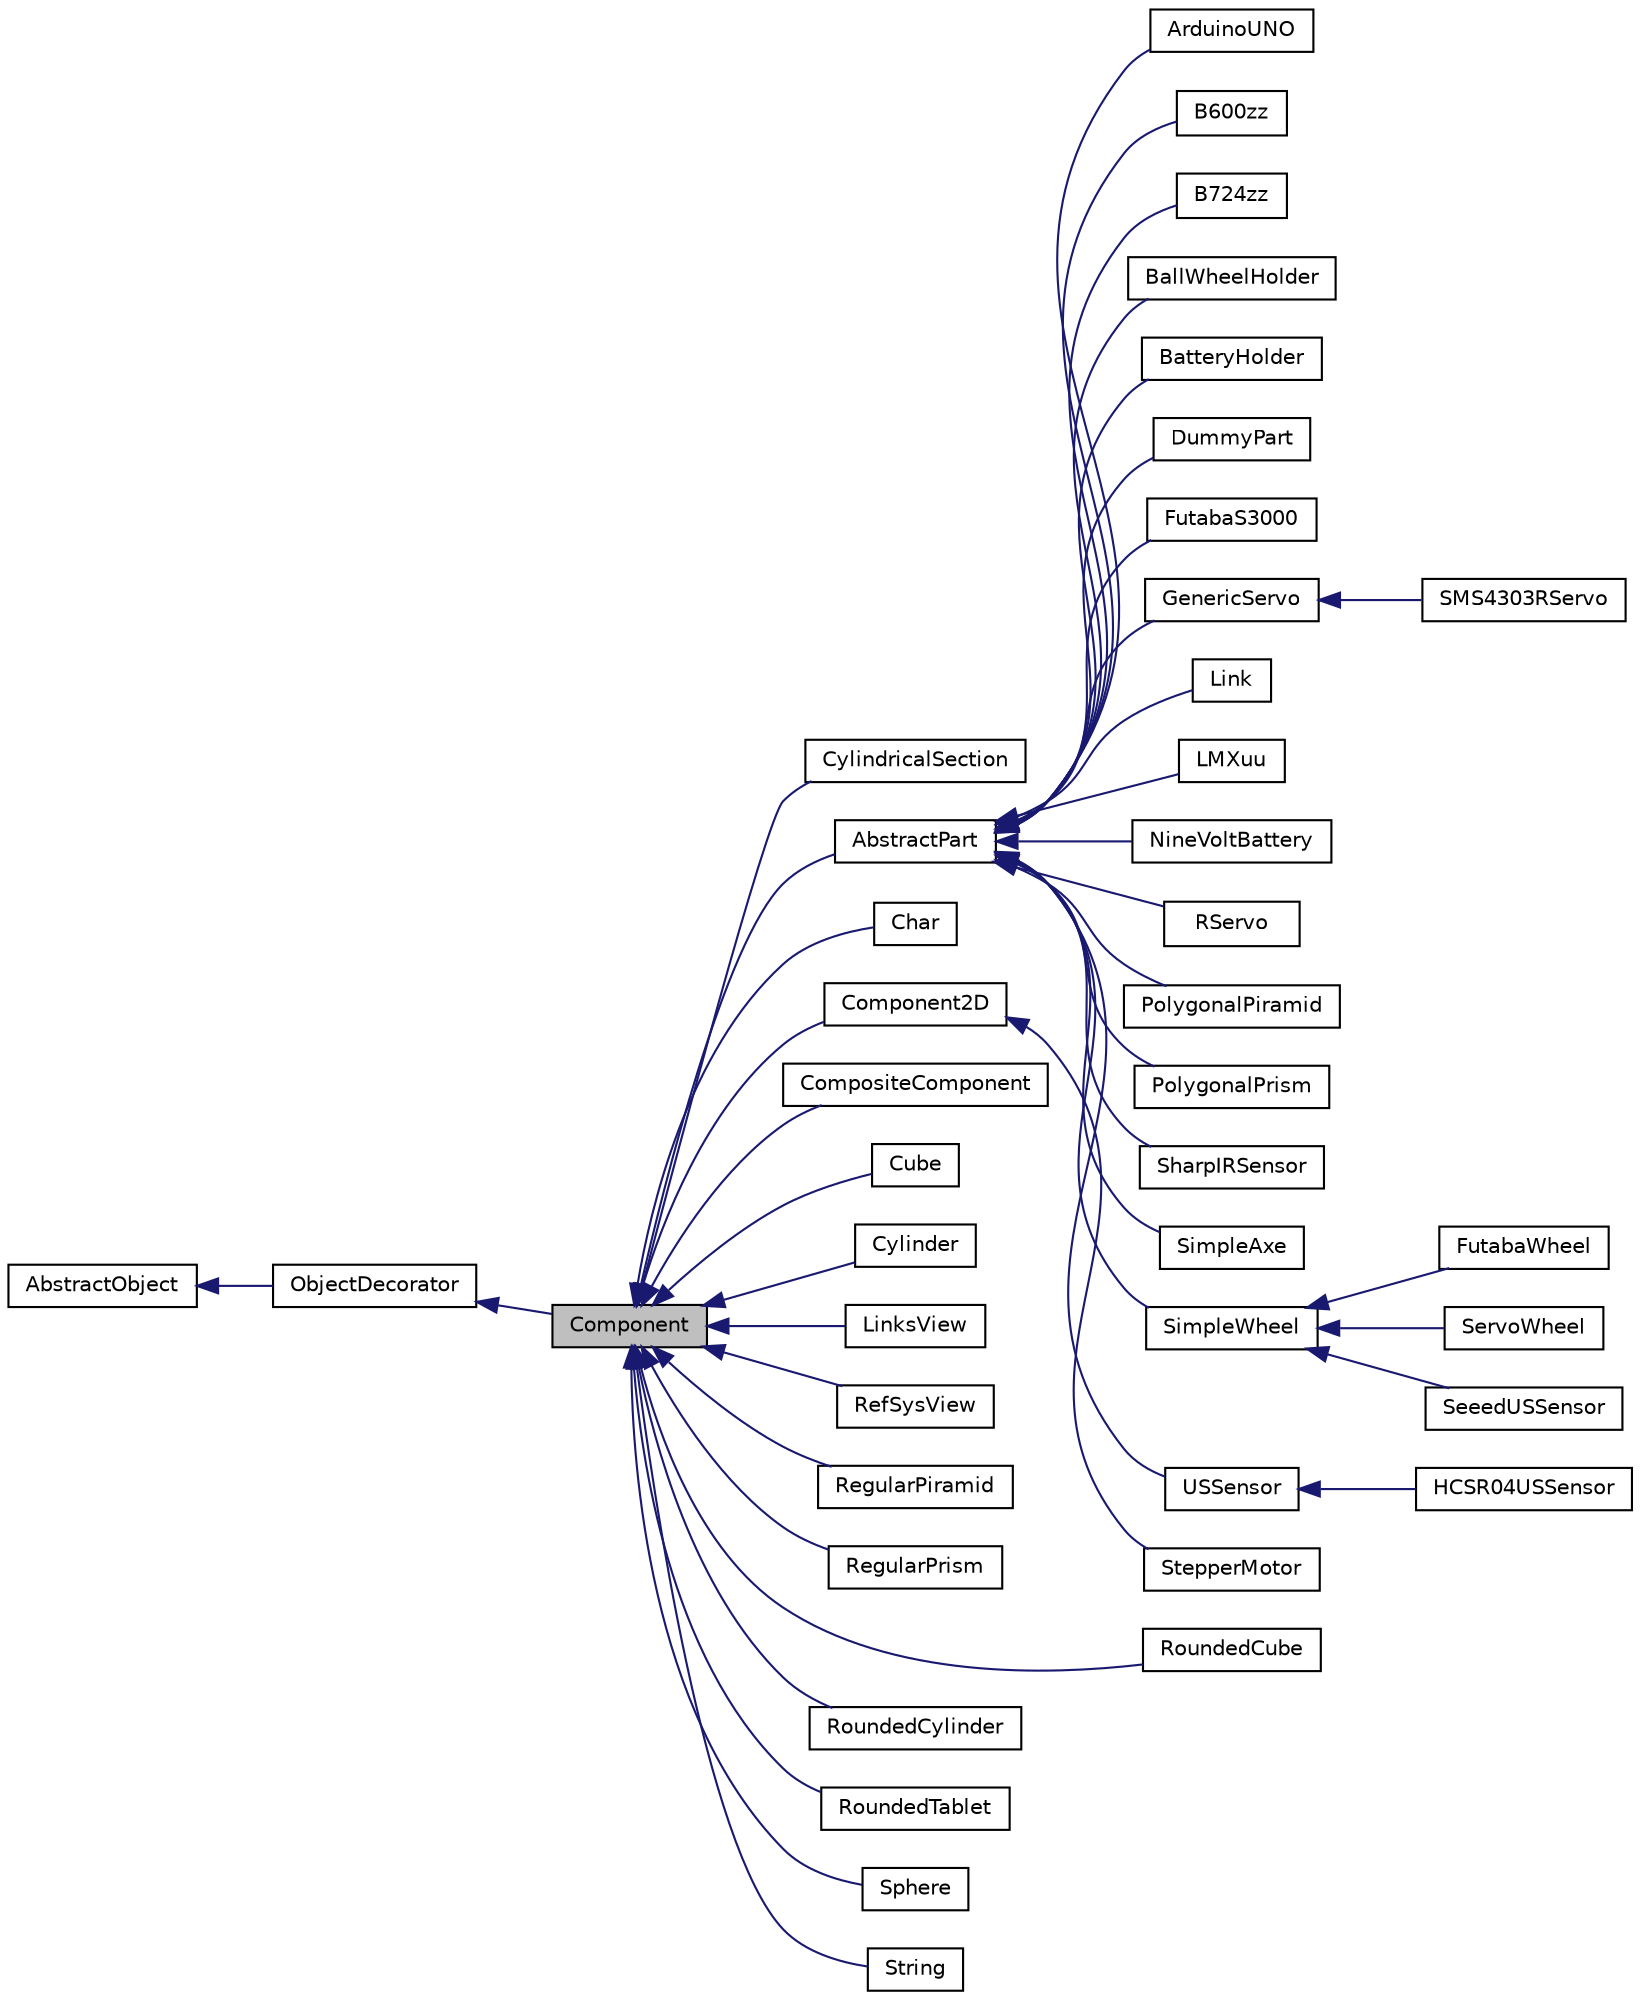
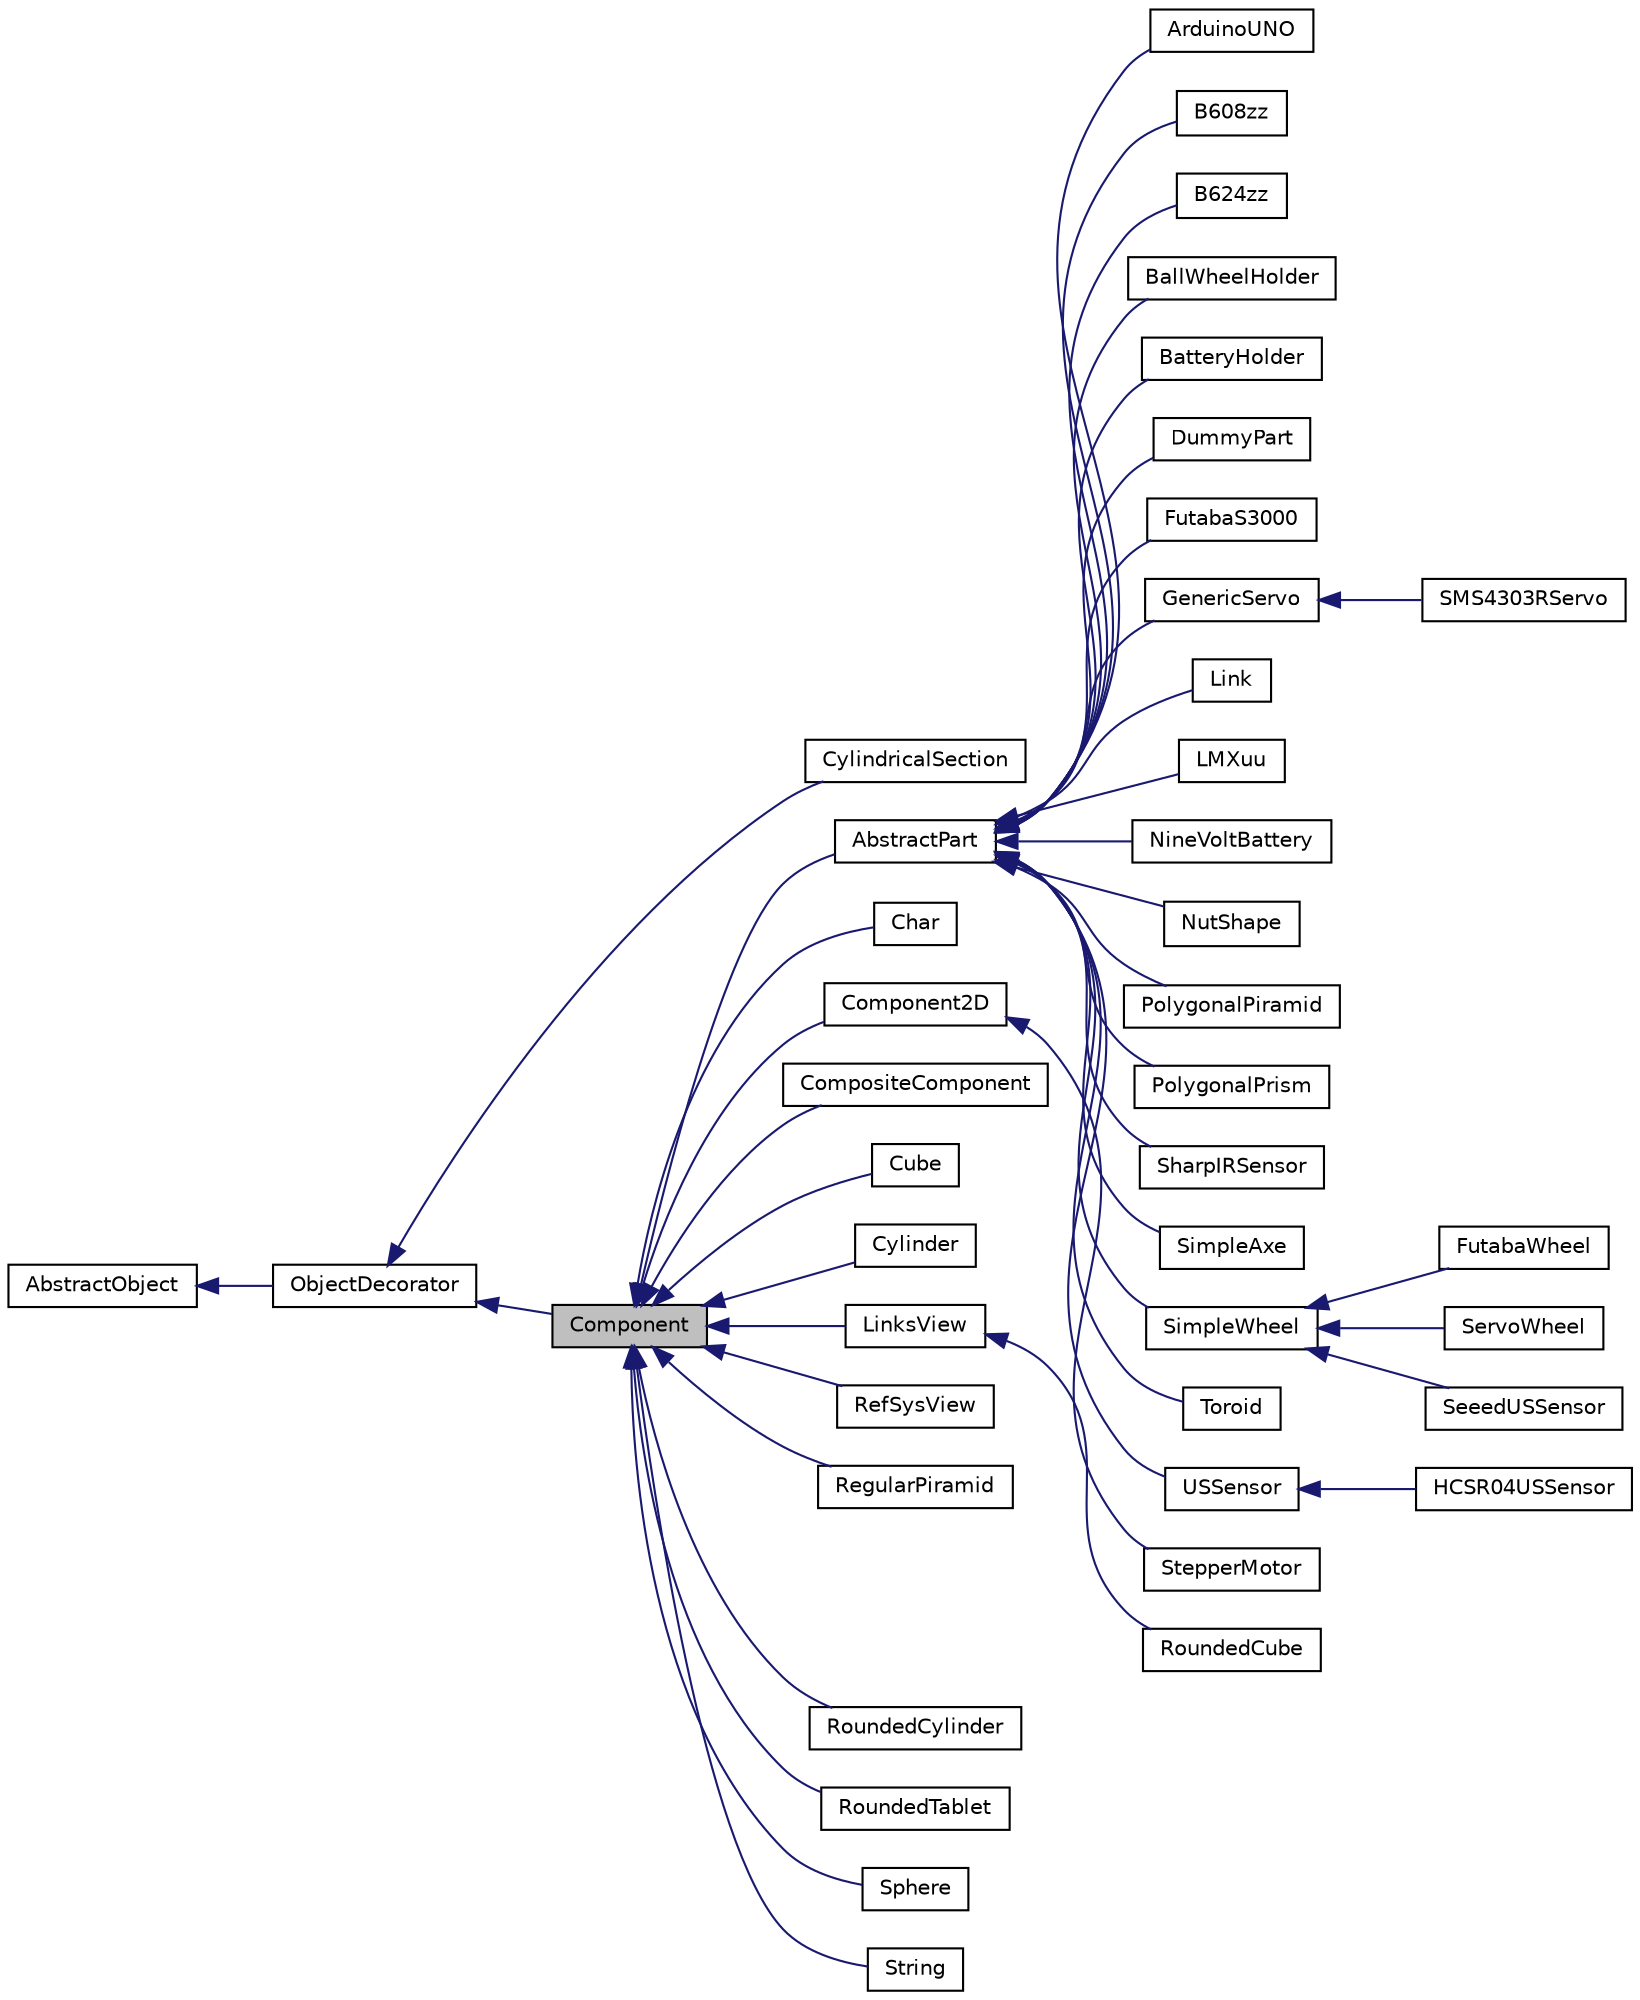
node "B600zz": label "B600zz" -> "B608zz"
node "B724zz": label "B724zz" -> "B624zz"
edge "CylindricalSection" -> "Component": now "CylindricalSection" -> "ObjectDecorator"
node "RServo": label "RServo" -> "NutShape"
node "Toroid": added
node "RegularPrism": removed
edge "RoundedCube" -> "Component": now "RoundedCube" -> "LinksView"
